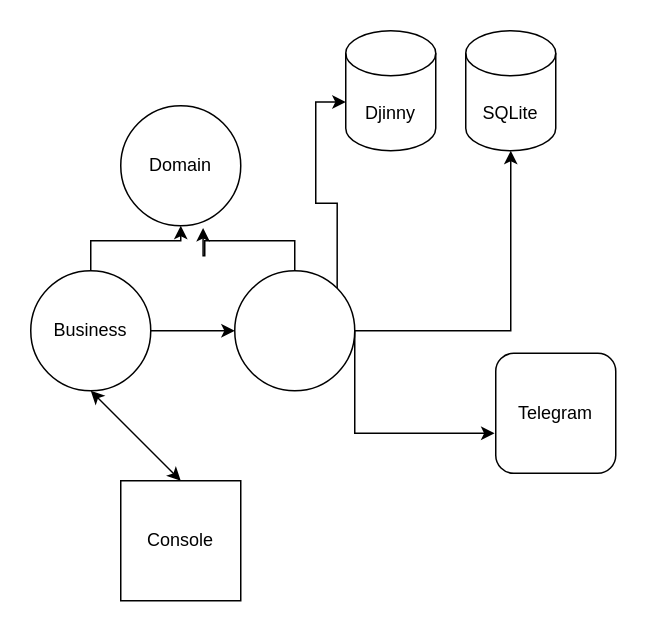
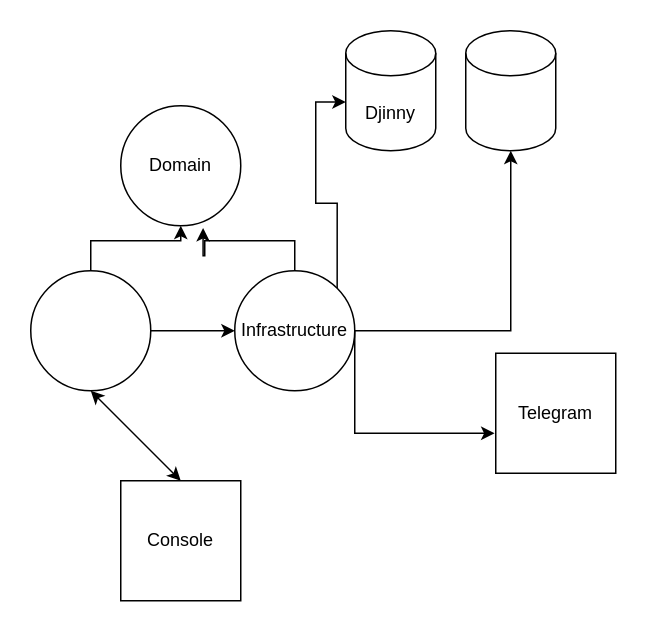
node "SQLite": removed
node "Business": removed
node "Infrastructure": added
node "Telegram": shape rounded rectangle -> rectangle
